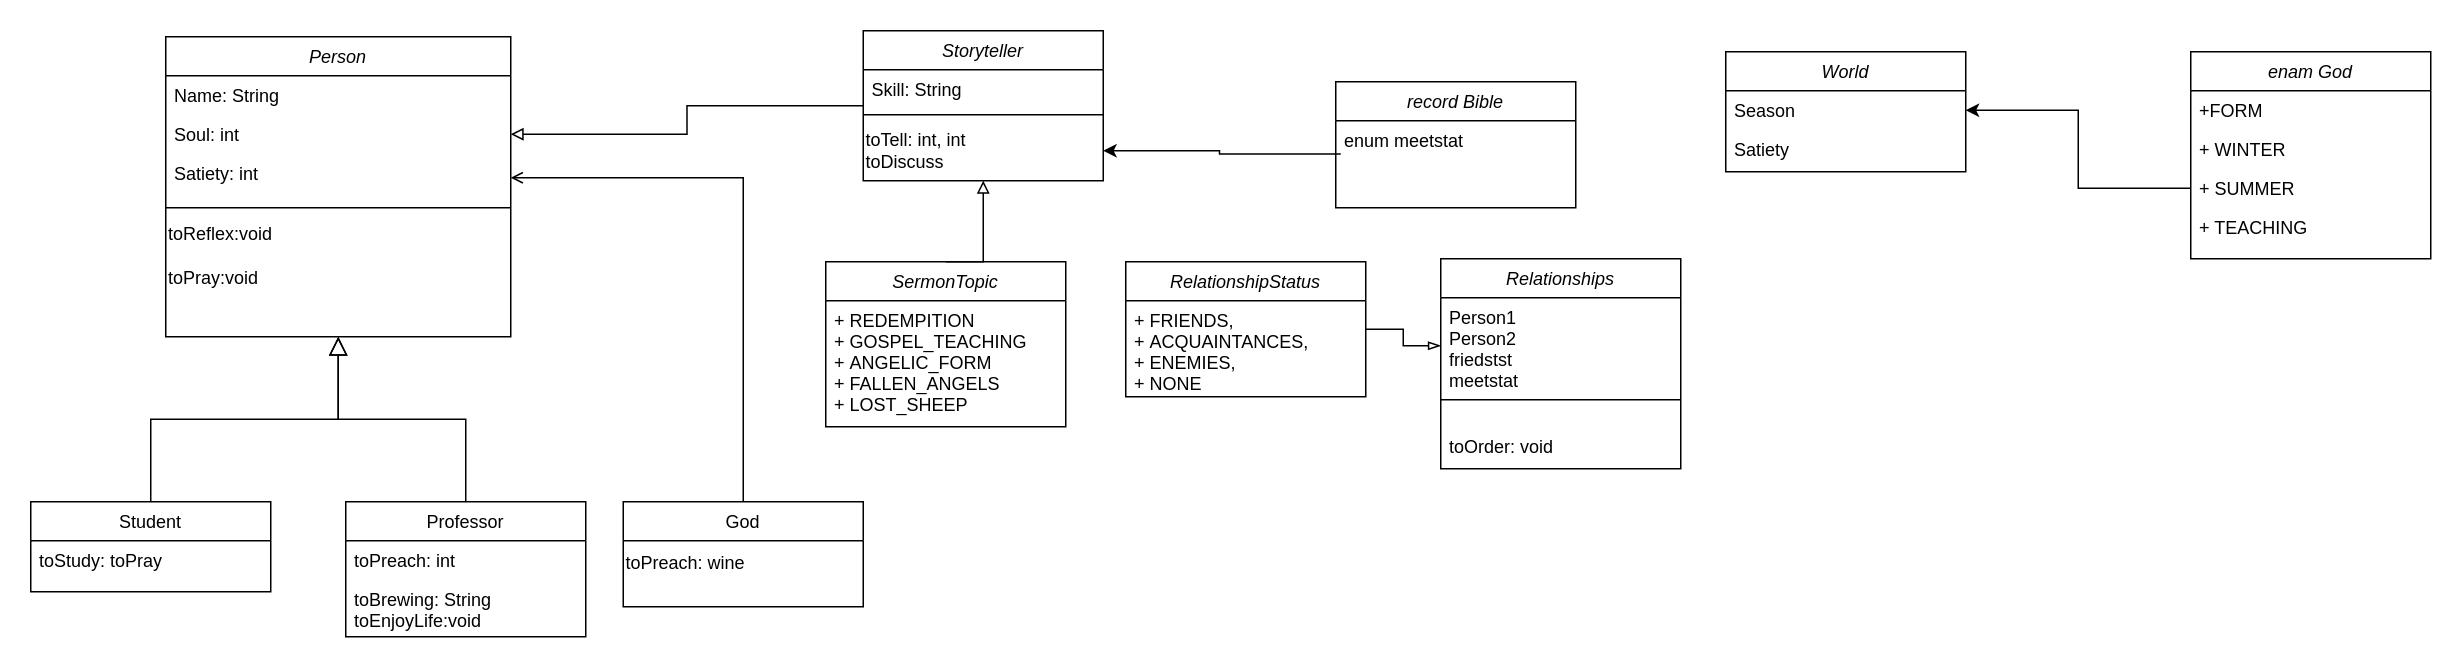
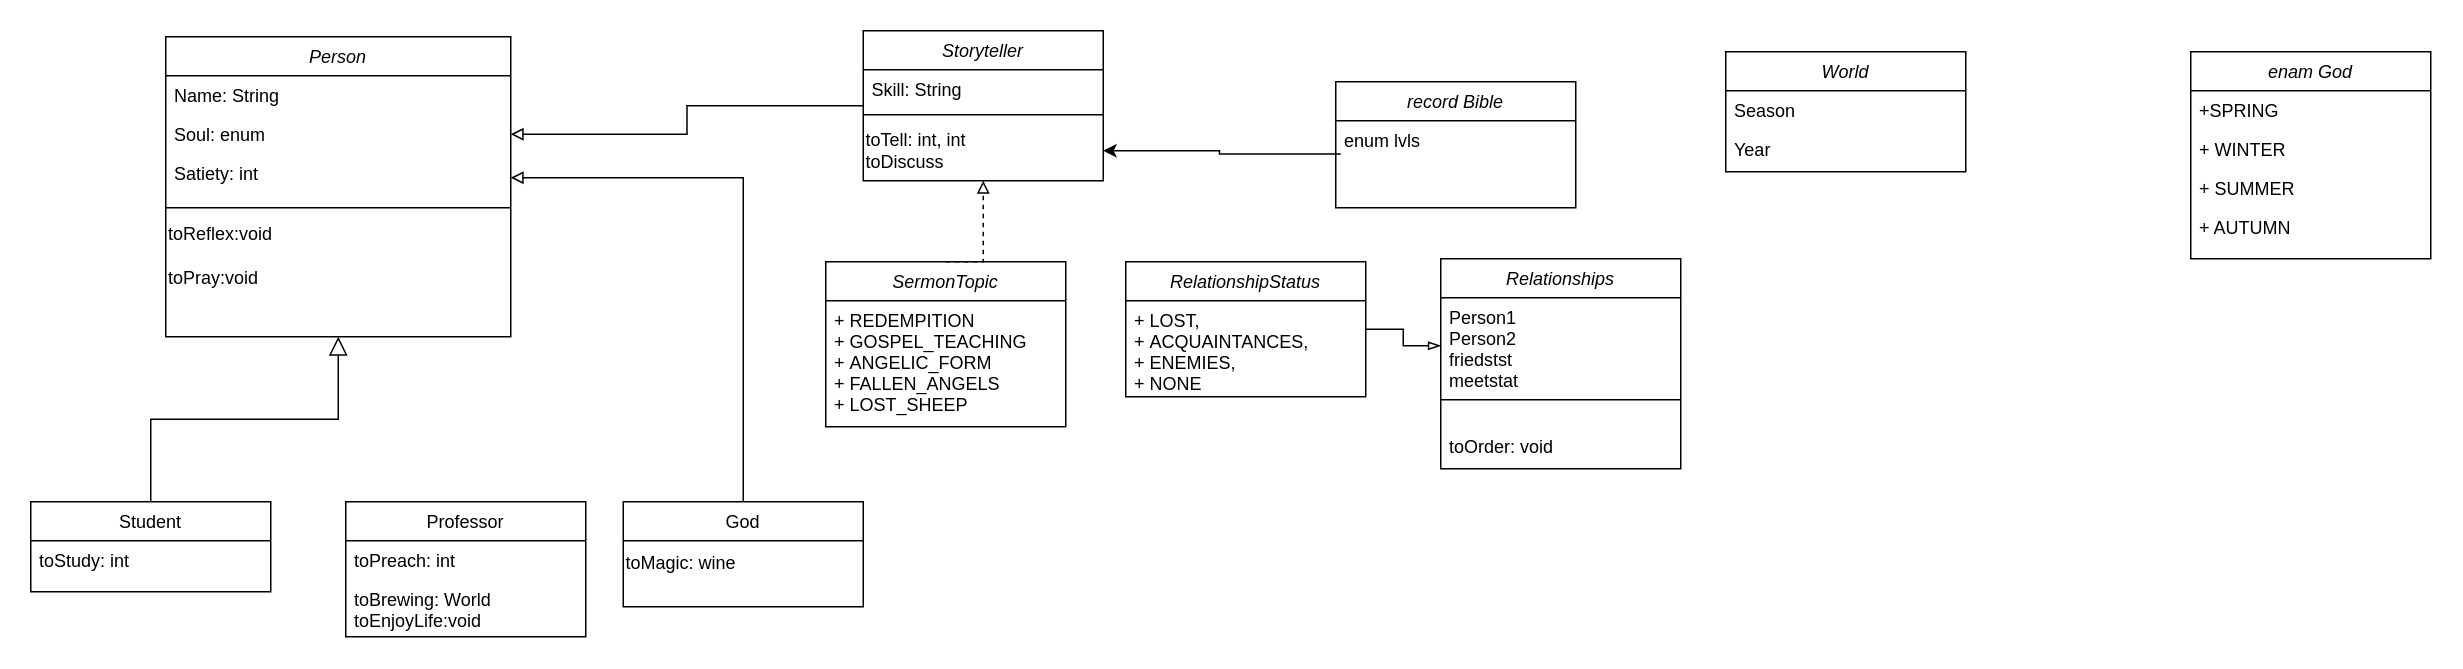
node "+FORM": label "+FORM" -> "+SPRING"
node "Soul: int": label "Soul: int" -> "Soul: enum"
node "enum meetstat": label "enum meetstat" -> "enum lvls"
node "Satiety": label "Satiety" -> "Year"
edge "+ SUMMER" -> "Season": removed
edge "God" -> "Satiety: int": arrowhead open -> block
edge "SermonTopic" -> "toTell: int, int toDiscuss": style solid -> dashed
node "+ TEACHING": label "+ TEACHING" -> "+ AUTUMN"
node "+ FRIENDS, + ACQUAINTANCES, + ENEMIES, + NONE": label "+ FRIENDS, + ACQUAINTANCES, + ENEMIES, + NONE" -> "+ LOST, + ACQUAINTANCES, + ENEMIES, + NONE"
edge "Professor" -> "Person": removed
node "toStudy: toPray": label "toStudy: toPray" -> "toStudy: int"
node "toPreach: wine": label "toPreach: wine" -> "toMagic: wine"
node "toBrewing: String toEnjoyLife:void": label "toBrewing: String toEnjoyLife:void" -> "toBrewing: World toEnjoyLife:void"
